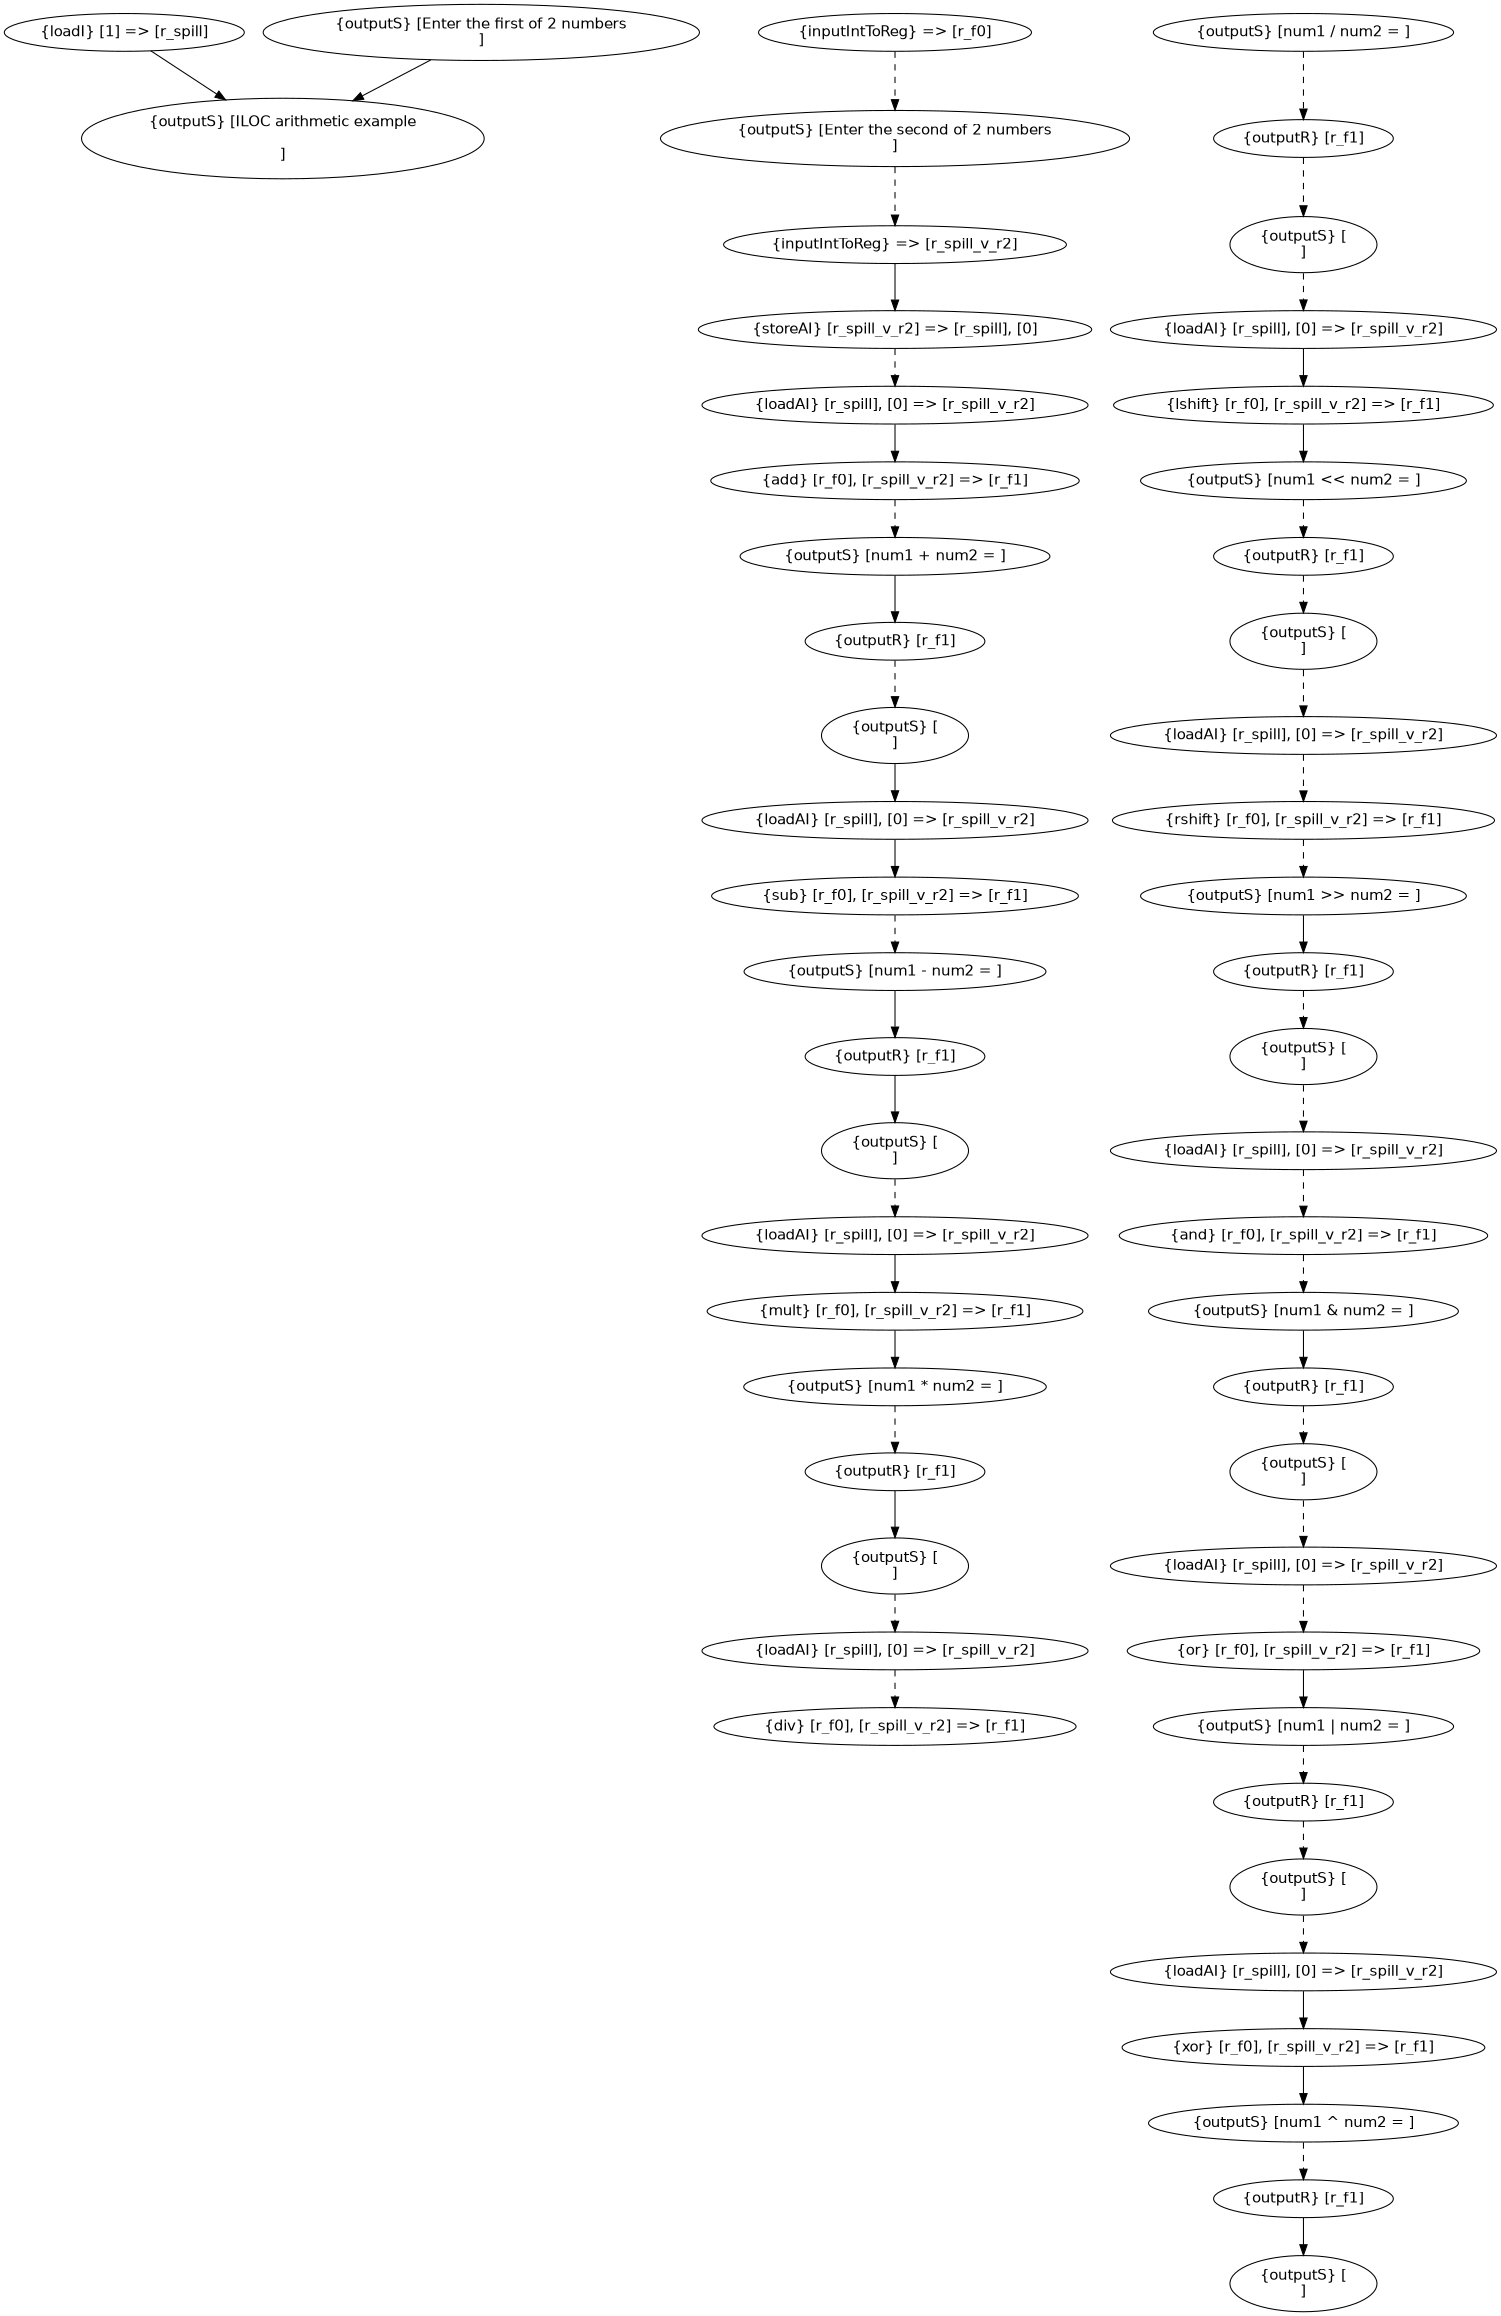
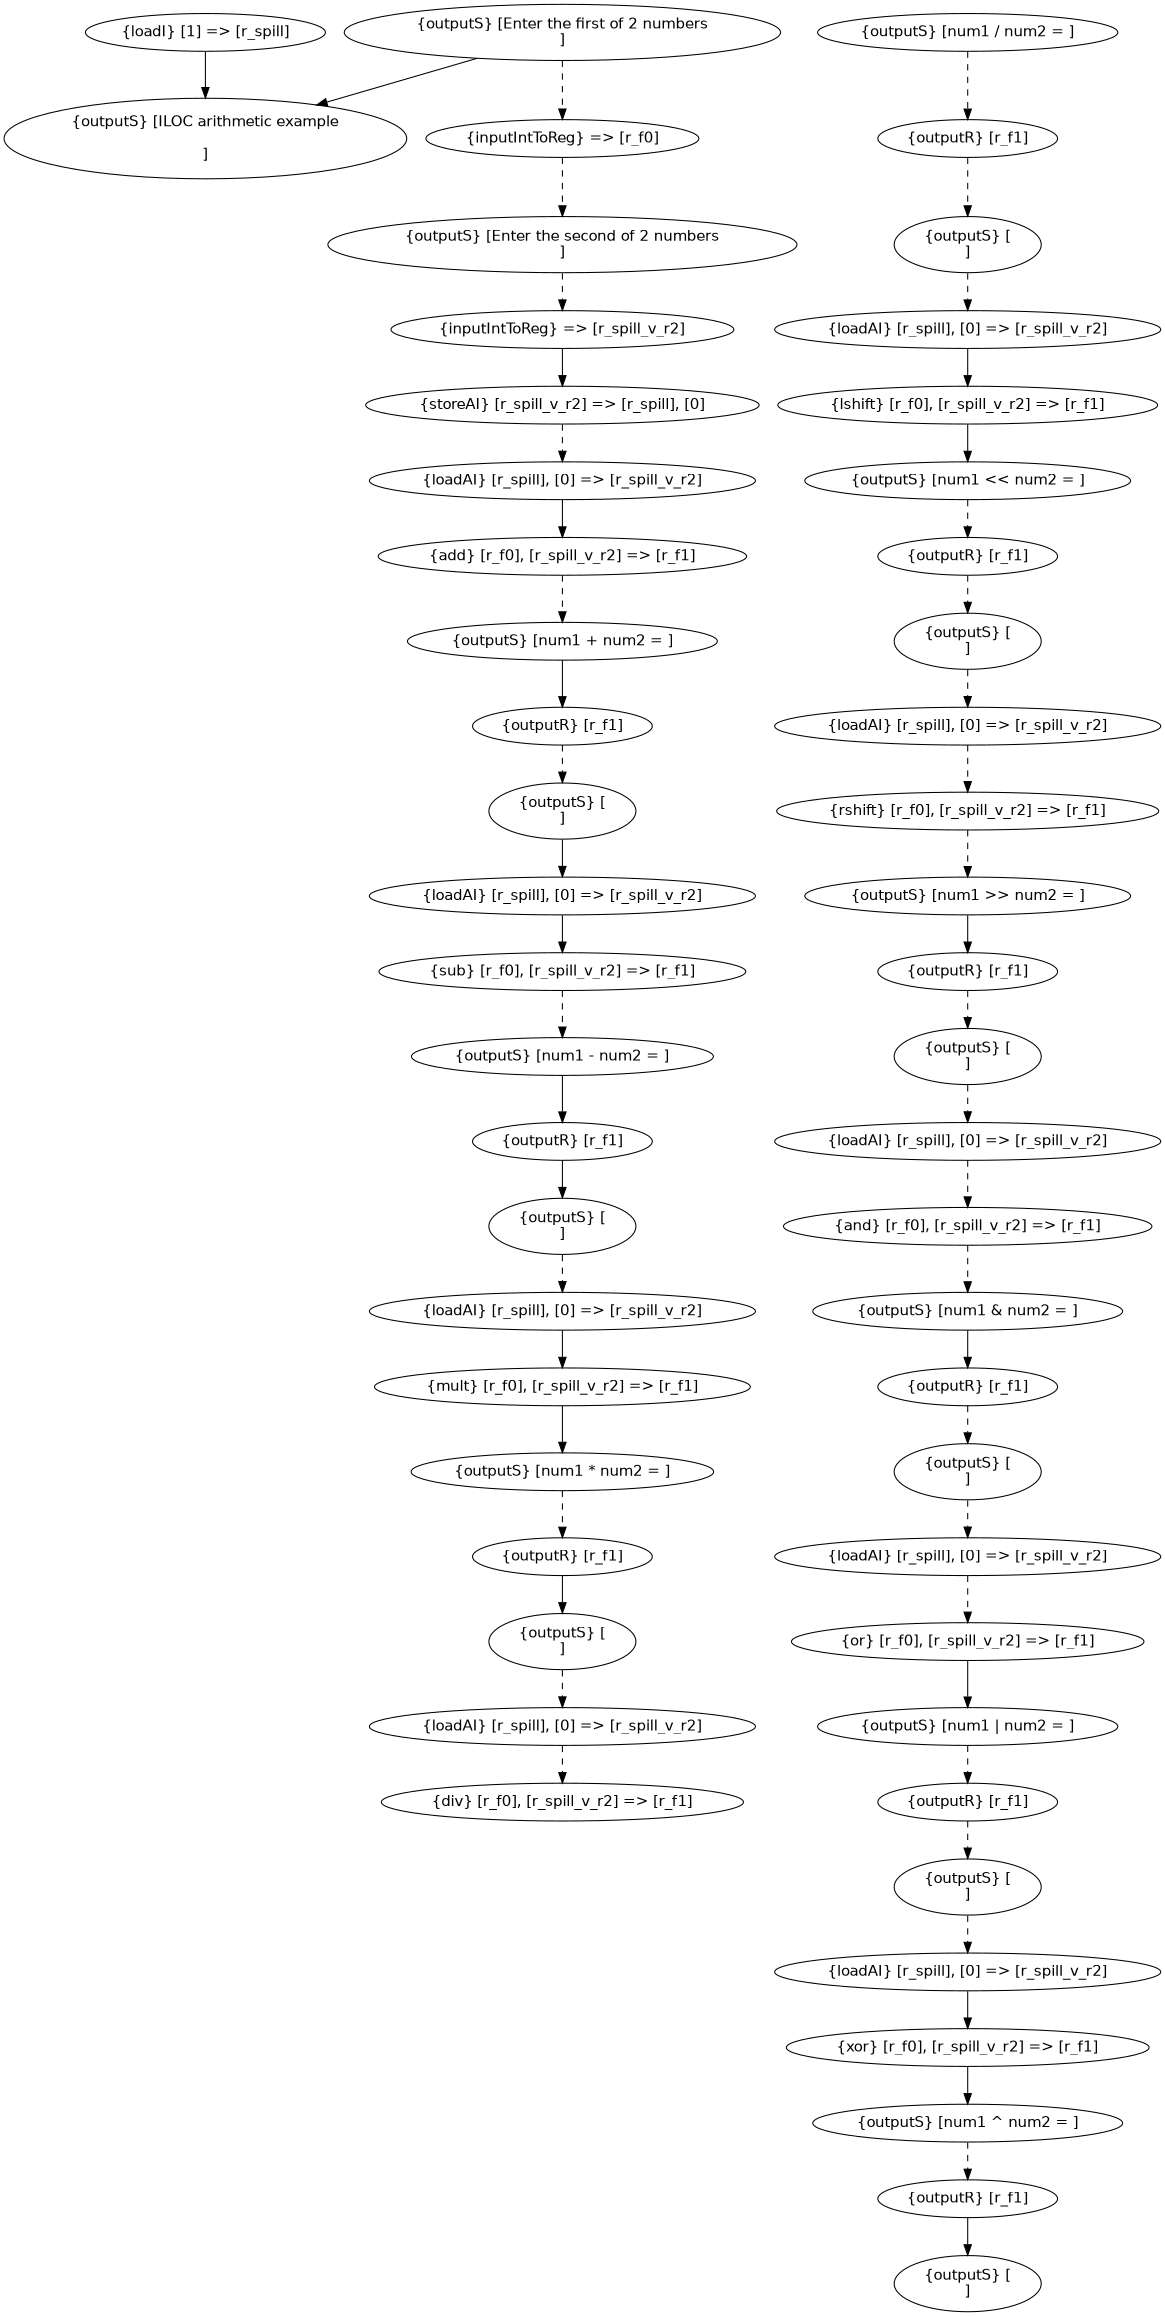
edge "{outputS} [Enter the first of 2 numbers ]" -> "{inputIntToReg} => [r_f0]": added
